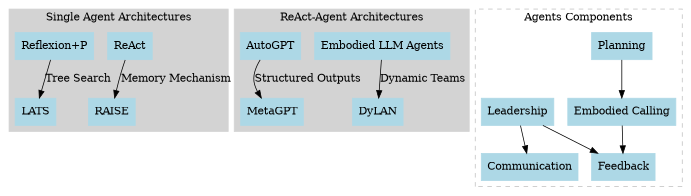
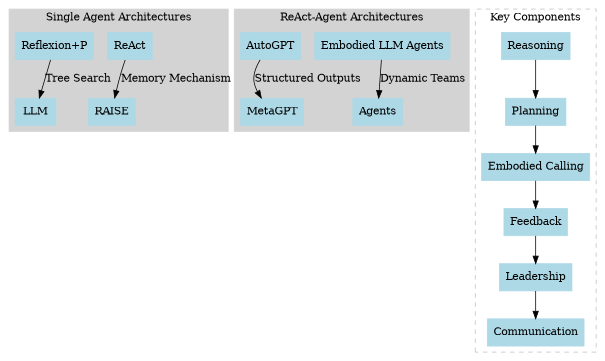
cluster "Agents Components": label "Agents Components" -> "Key Components"
node "Reasoning": added
node "LATS": label "LATS" -> "LLM"
node "DyLAN": label "DyLAN" -> "Agents"
edge "Leadership" -> "Feedback": reversed
